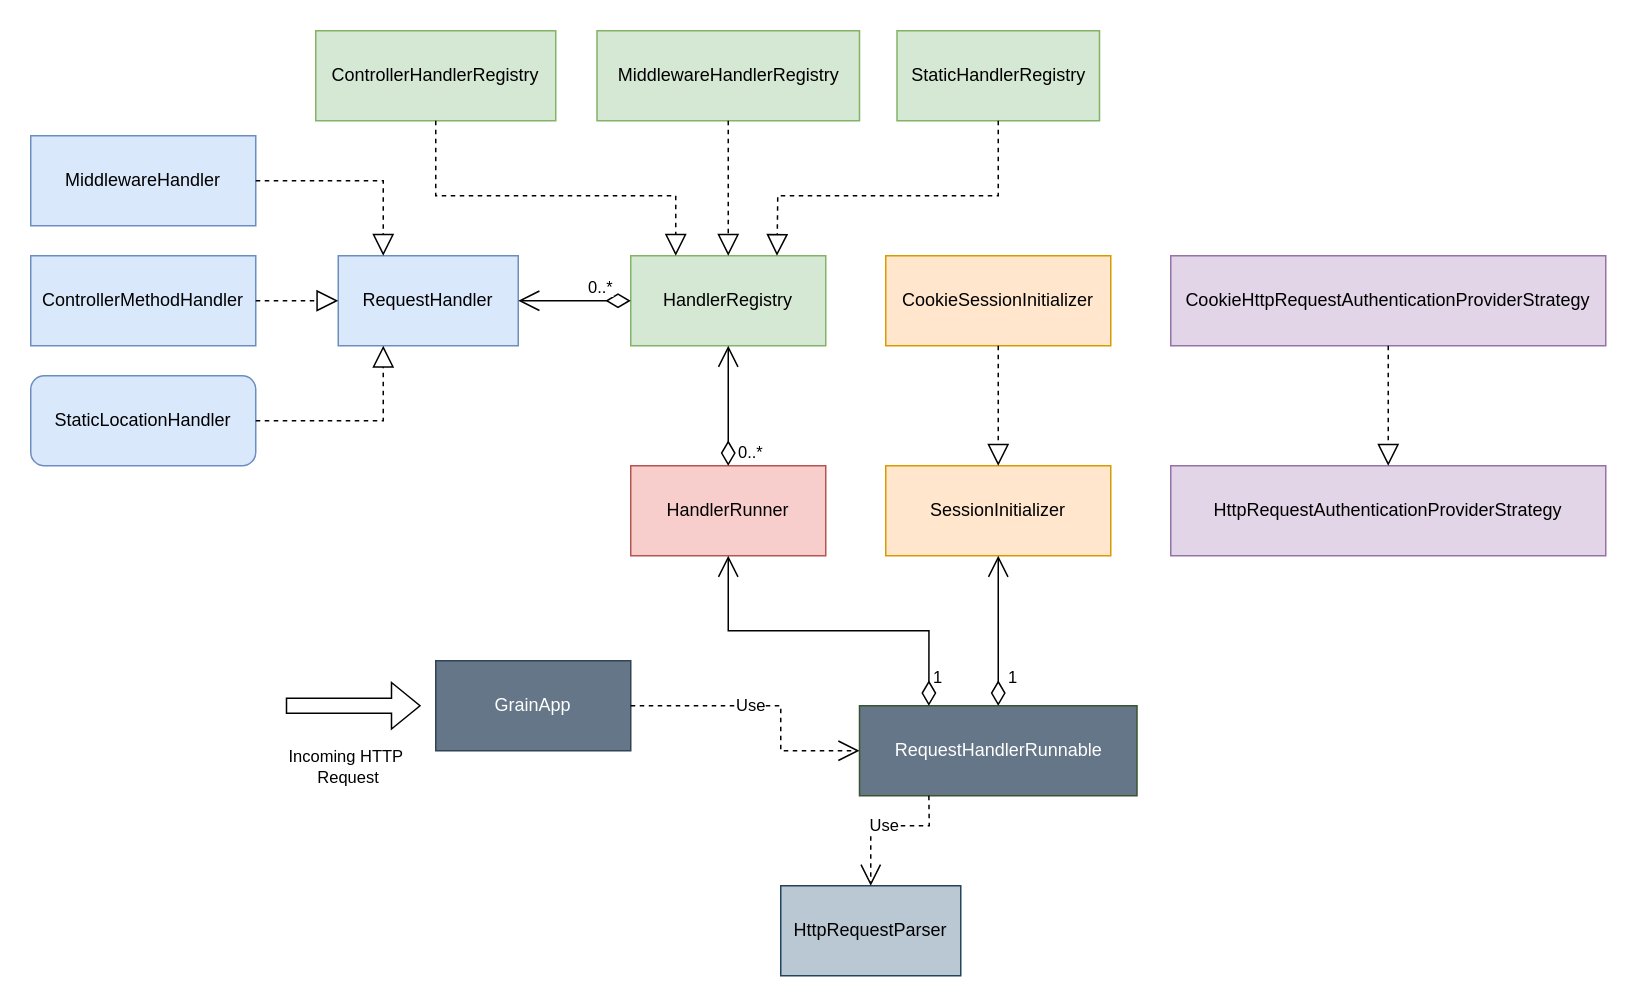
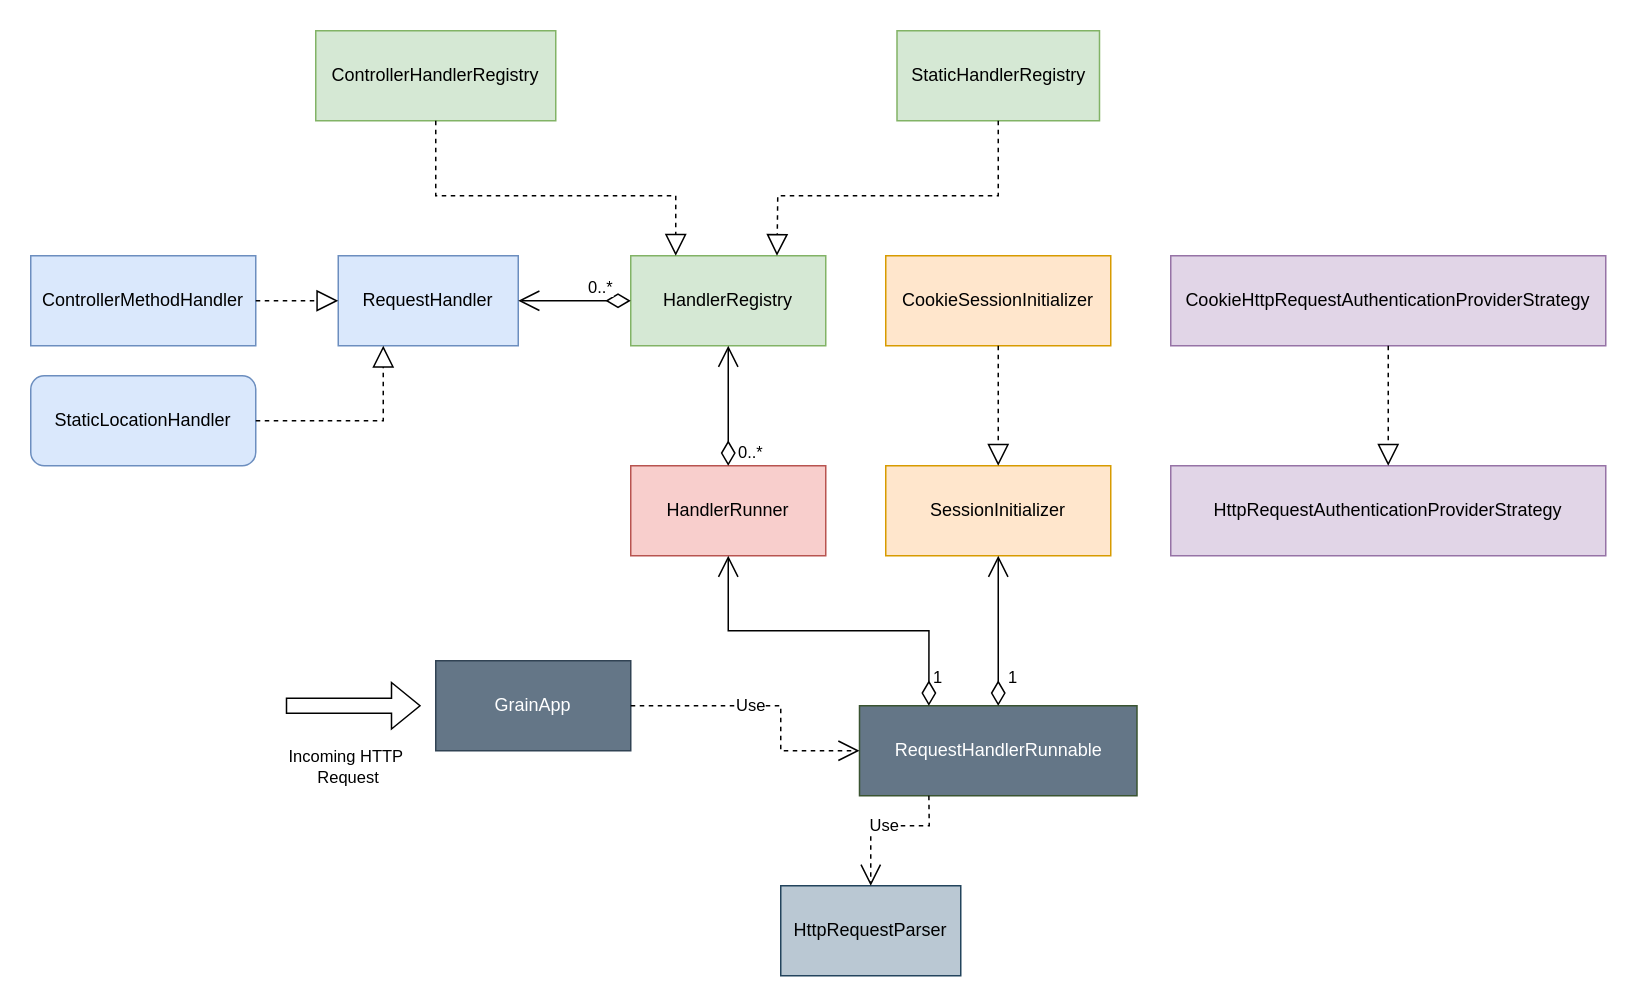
node "MiddlewareHandlerRegistry": removed
edge "MiddlewareHandlerRegistry" -> "HandlerRegistry": removed
node "MiddlewareHandler": removed
edge "MiddlewareHandler" -> "RequestHandler": removed
